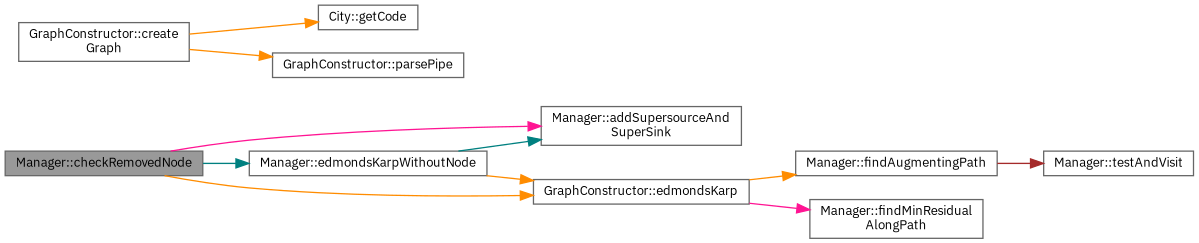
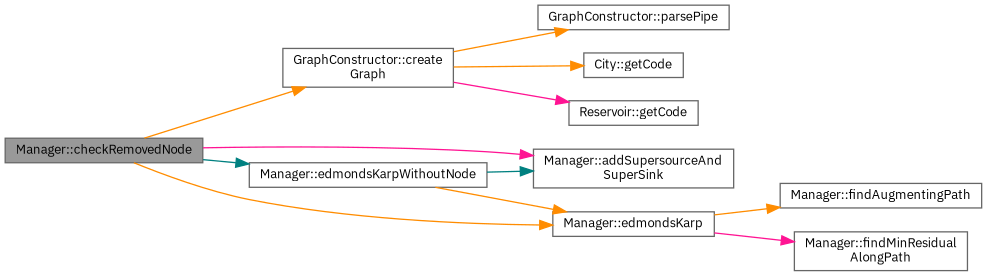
node "Reservoir::getCode": added
edge "Manager::checkRemovedNode" -> "GraphConstructor::create Graph": added
node "Manager::testAndVisit": removed
node "GraphConstructor::edmondsKarp": label "GraphConstructor::edmondsKarp" -> "Manager::edmondsKarp"
